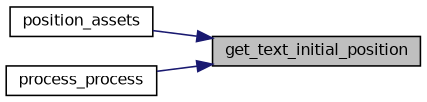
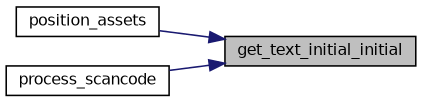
node "get_text_initial_position": label "get_text_initial_position" -> "get_text_initial_initial"
node "process_process": label "process_process" -> "process_scancode"
